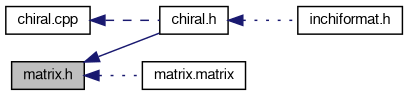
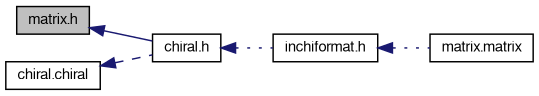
node "chiral.cpp": label "chiral.cpp" -> "chiral.chiral"
edge "matrix.matrix" -> "matrix.h": now "matrix.matrix" -> "inchiformat.h"
